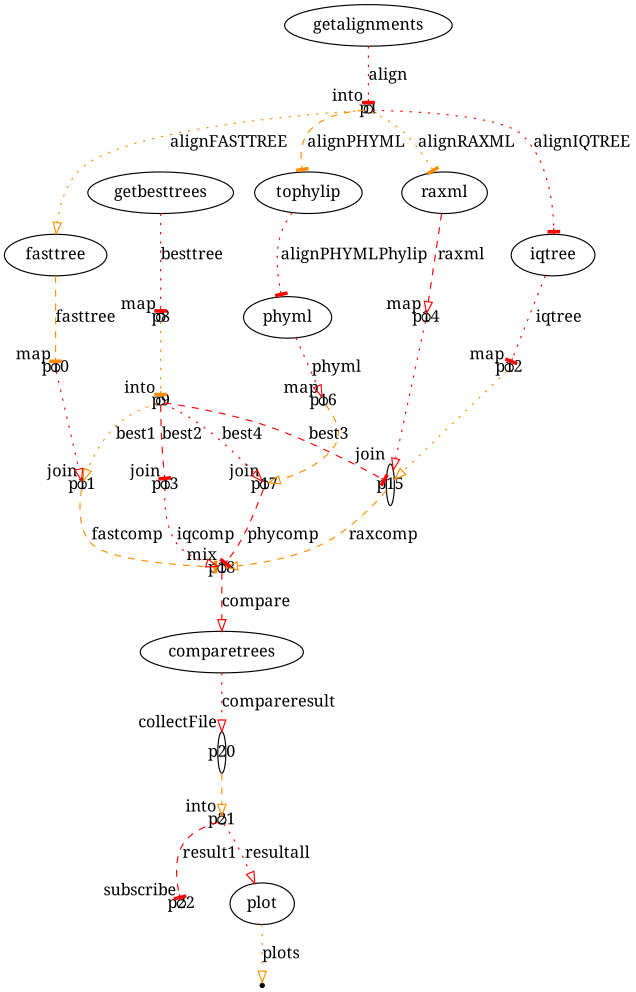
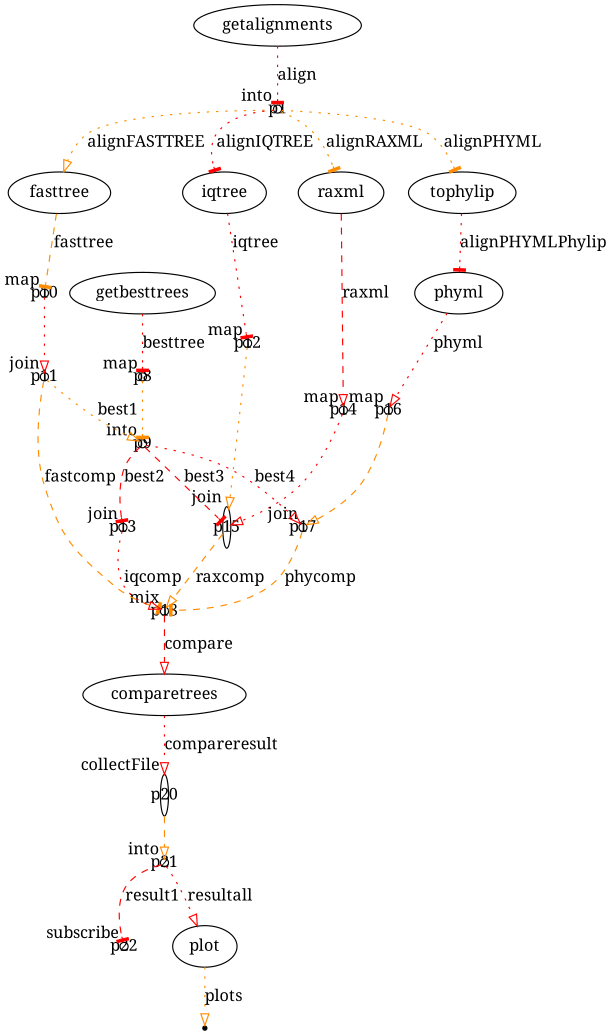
edge "p1 into" -> "tophylip": style dashed -> dotted
edge "p9 into" -> "p11 join": reversed
edge "p17 join" -> "p18 mix": color red -> darkorange
